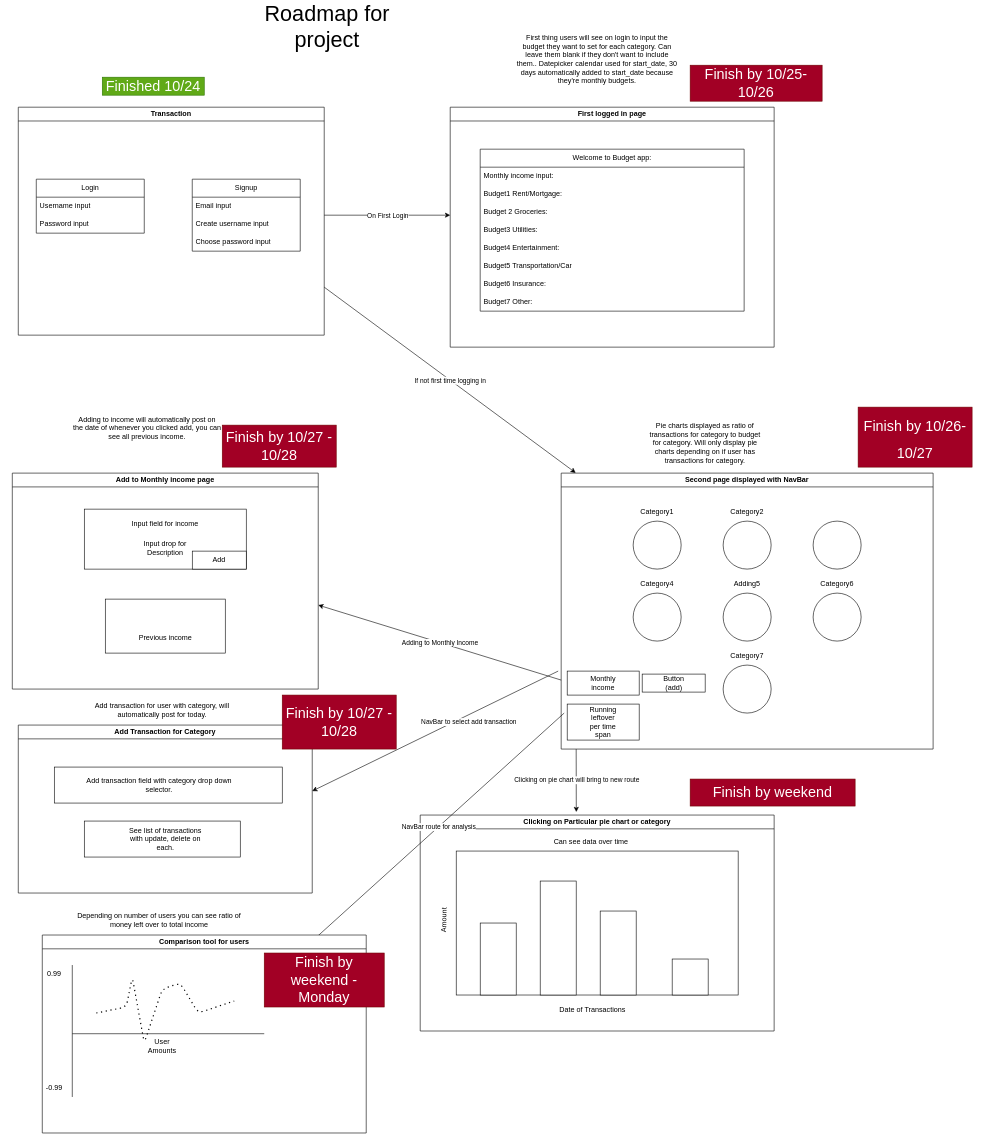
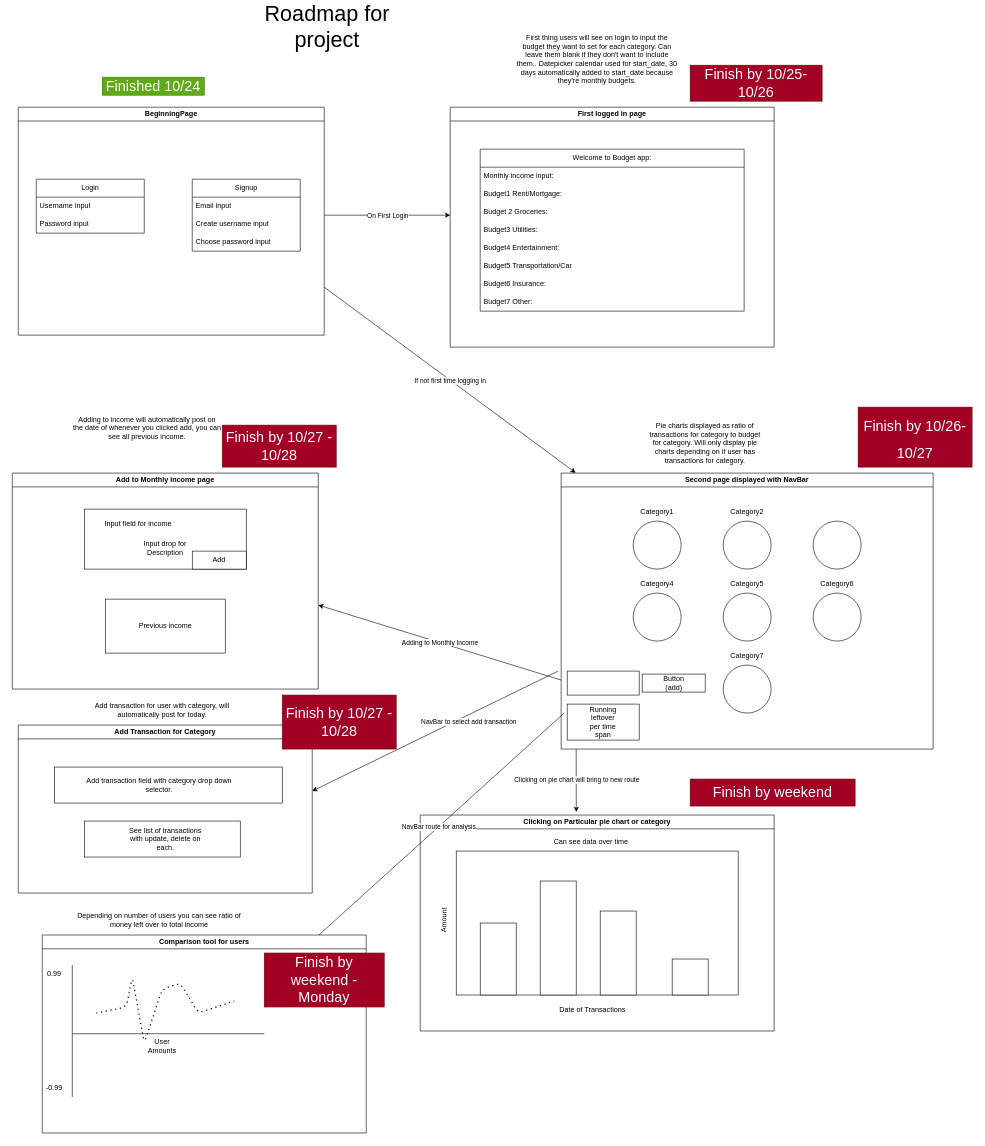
node "Transaction": label "Transaction" -> "BeginningPage"
node "Input field for income": moved (165, 524) -> (138, 524)
node "Adding5": label "Adding5" -> "Category5"
node "Previous income": moved (165, 638) -> (165, 626)
node "Monthly income": removed
